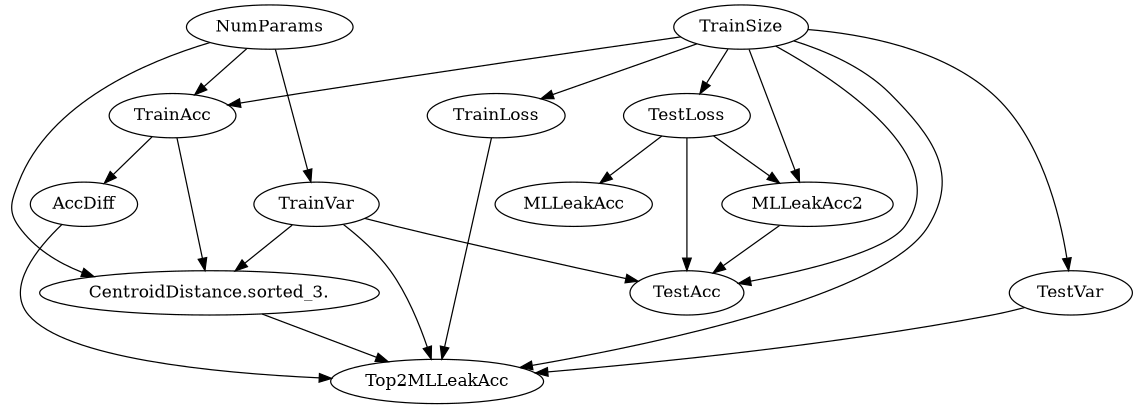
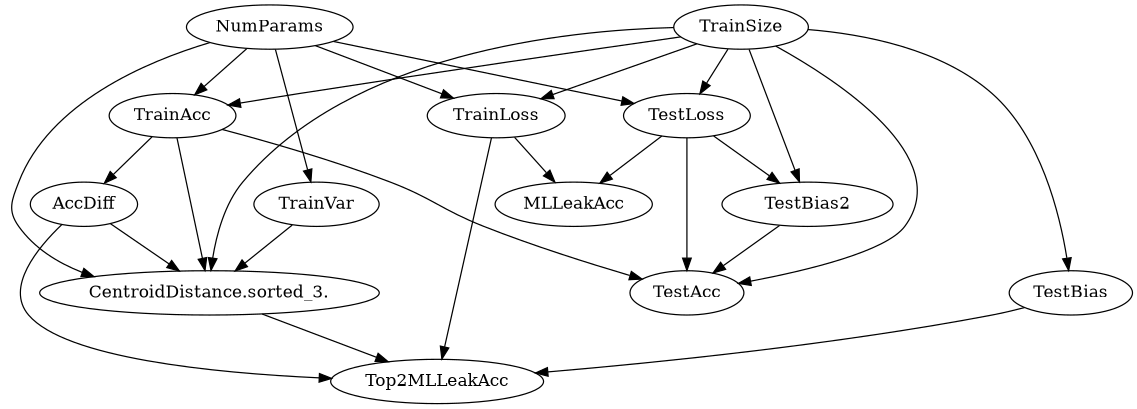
edge "NumParams" -> "TrainLoss": added
edge "NumParams" -> "TestLoss": added
edge "TrainLoss" -> "MLLeakAcc": added
node "MLLeakAcc2": label "MLLeakAcc2" -> "TestBias2"
edge "AccDiff" -> "CentroidDistance.sorted_3.": added
edge "TrainVar" -> "TestAcc": now "TrainAcc" -> "TestAcc"
edge "TrainSize" -> "Top2MLLeakAcc": now "TrainSize" -> "CentroidDistance.sorted_3."
edge "TrainVar" -> "Top2MLLeakAcc": removed
node "TestVar": label "TestVar" -> "TestBias"
